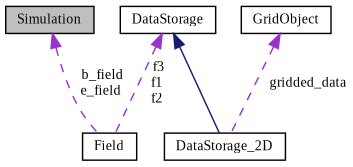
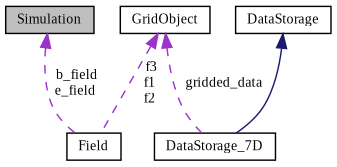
edge "Field" -> "DataStorage": now "Field" -> "GridObject"
node "DataStorage_2D": label "DataStorage_2D" -> "DataStorage_7D"
